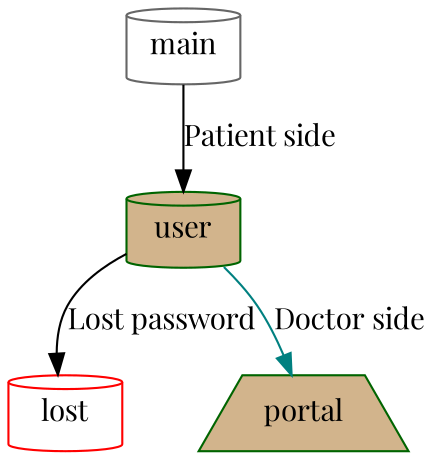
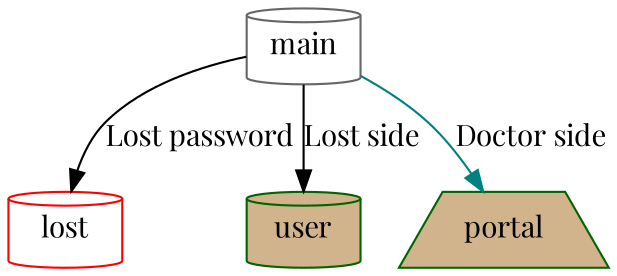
edge "main" -> "user": label "Patient side" -> "Lost side"
edge "user" -> "lost": now "main" -> "lost"
edge "user" -> "portal": now "main" -> "portal"
